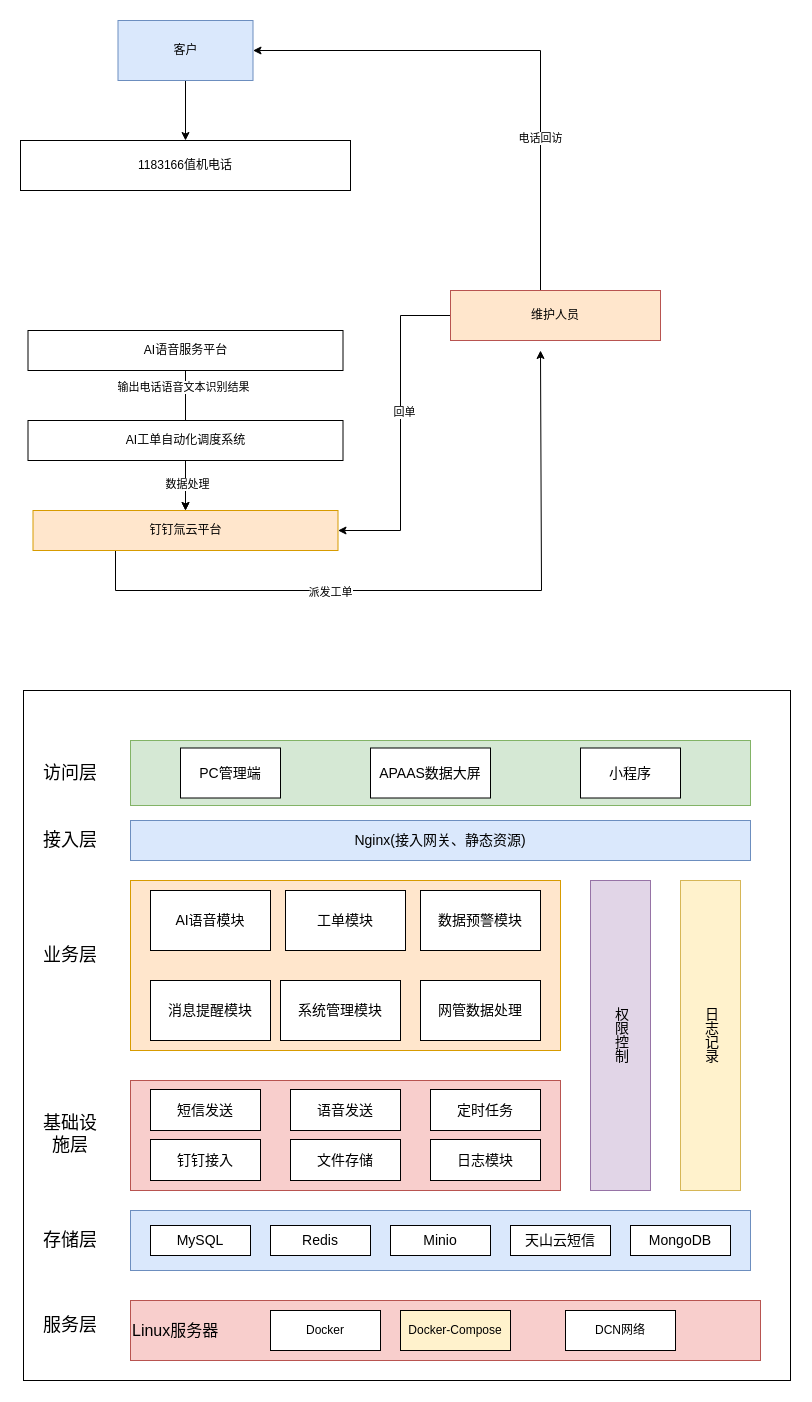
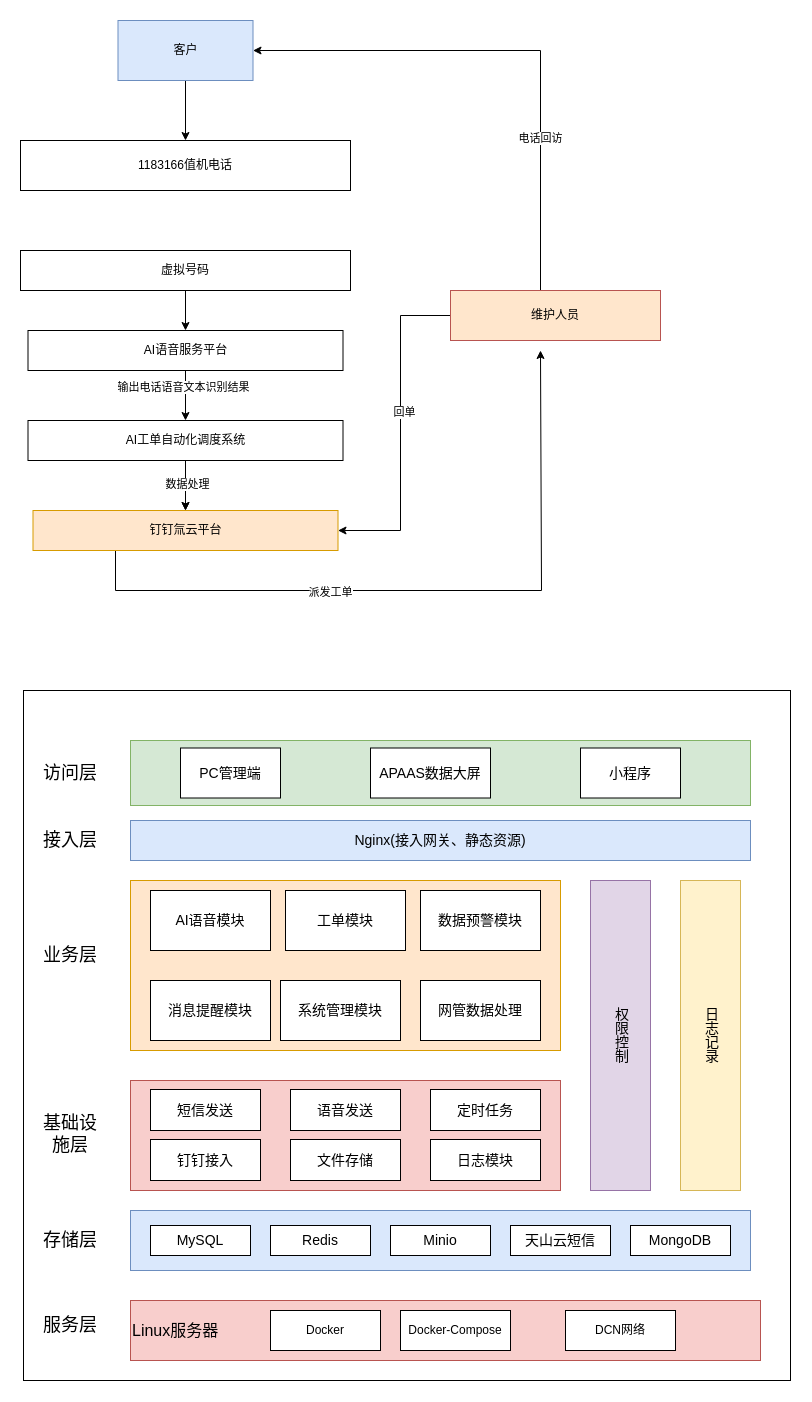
node "虚拟号码": added
edge "虚拟号码" -> "AI语音服务平台": added
edge "AI语音服务平台" -- "AI工单自动化调度系统": arrowhead none -> classic
node "Docker-Compose": fillcolor #fff2cc -> #ffffff
